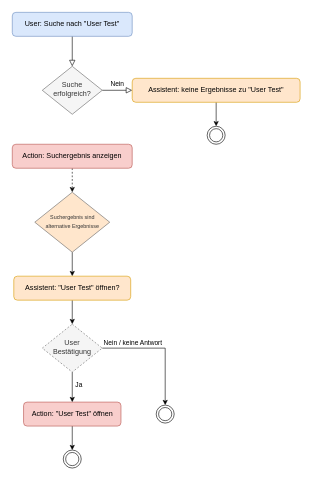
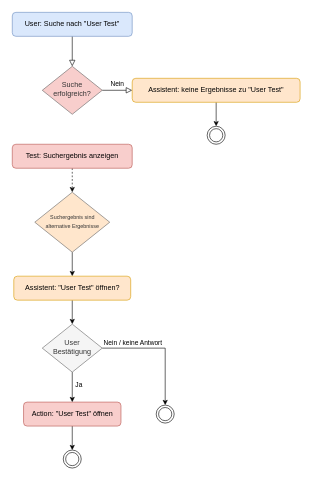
node "Suche erfolgreich?": fillcolor #f5f5f5 -> #f8cecc
node "Action: Suchergebnis anzeigen": label "Action: Suchergebnis anzeigen" -> "Test: Suchergebnis anzeigen"
node "User Bestätigung": style dashed -> solid
